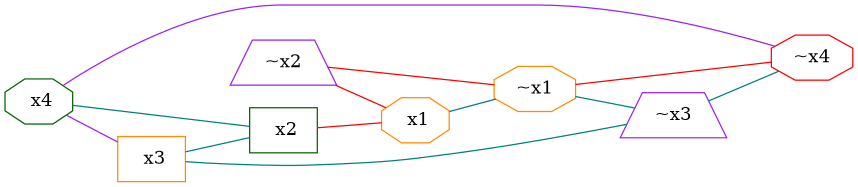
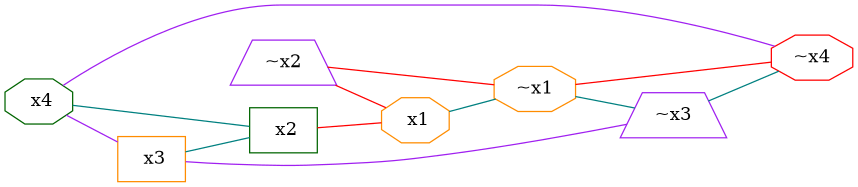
edge "~x3" -- "x3": color teal -> purple
